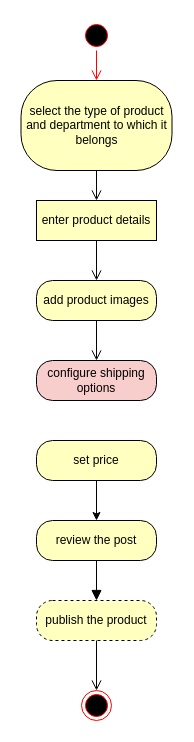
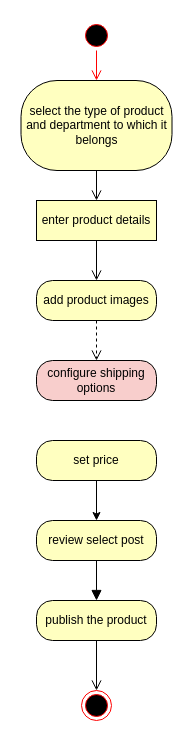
edge "add product images" -> "configure shipping options": style solid -> dashed
node "review the post": label "review the post" -> "review select post"
node "publish the product": style dashed -> solid
